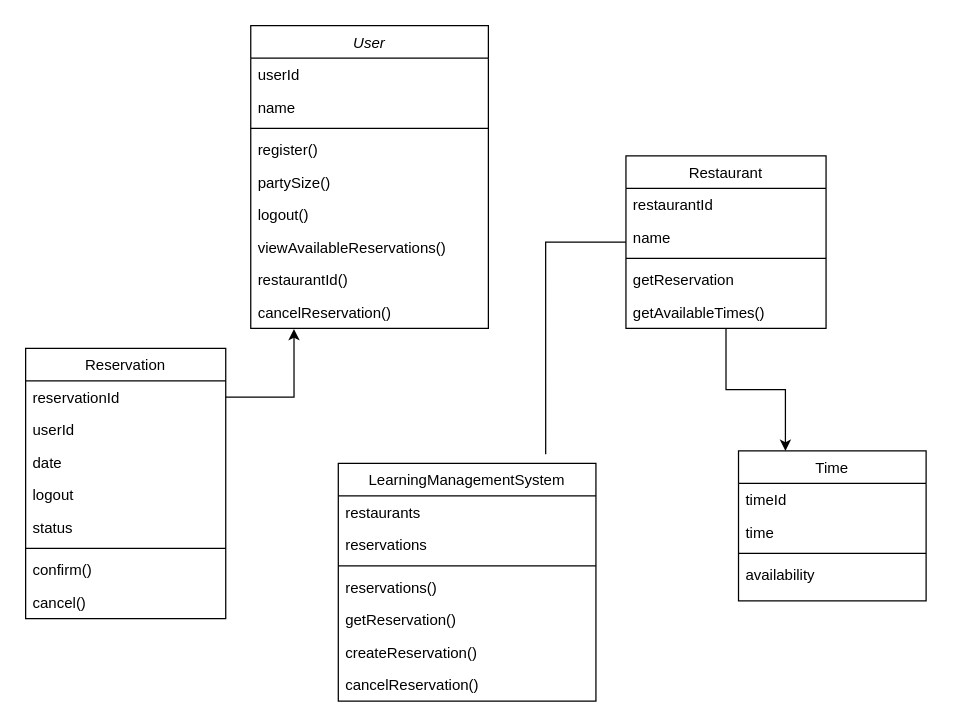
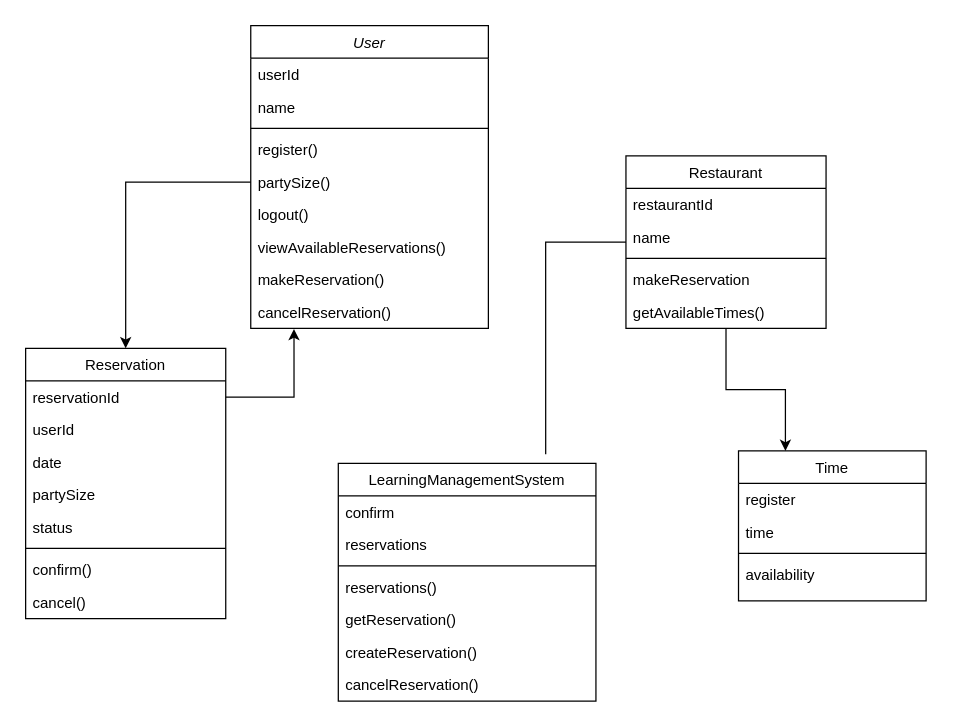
edge "partySize()" -> "Reservation": added
node "restaurantId()": label "restaurantId()" -> "makeReservation()"
node "getReservation": label "getReservation" -> "makeReservation"
node "logout": label "logout" -> "partySize"
node "timeId": label "timeId" -> "register"
node "restaurants": label "restaurants" -> "confirm"
